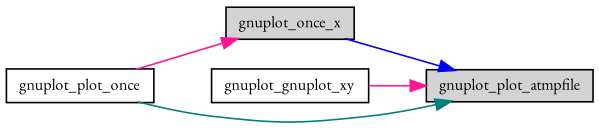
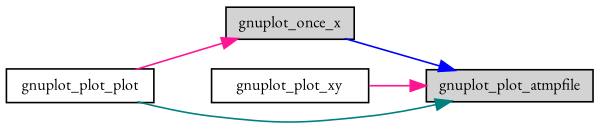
node "gnuplot_plot_once": label "gnuplot_plot_once" -> "gnuplot_plot_plot"
node "gnuplot_gnuplot_xy": label "gnuplot_gnuplot_xy" -> "gnuplot_plot_xy"
